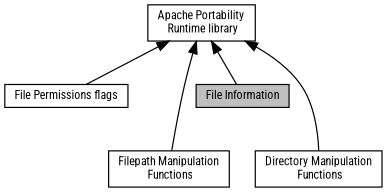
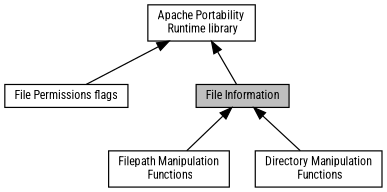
edge "Directory Manipulation Functions" -> "Apache Portability Runtime library": now "Directory Manipulation Functions" -> "File Information"
edge "Filepath Manipulation Functions" -> "Apache Portability Runtime library": now "Filepath Manipulation Functions" -> "File Information"
